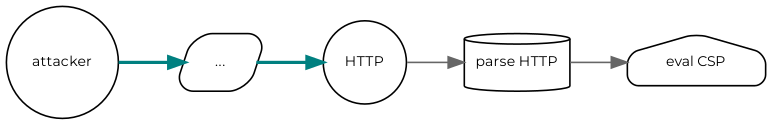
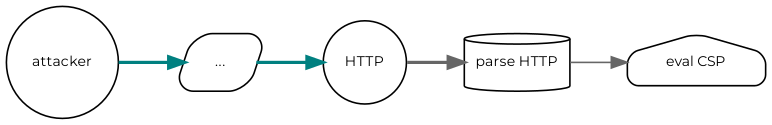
edge "HTTP" -> "parse HTTP": style solid -> bold
